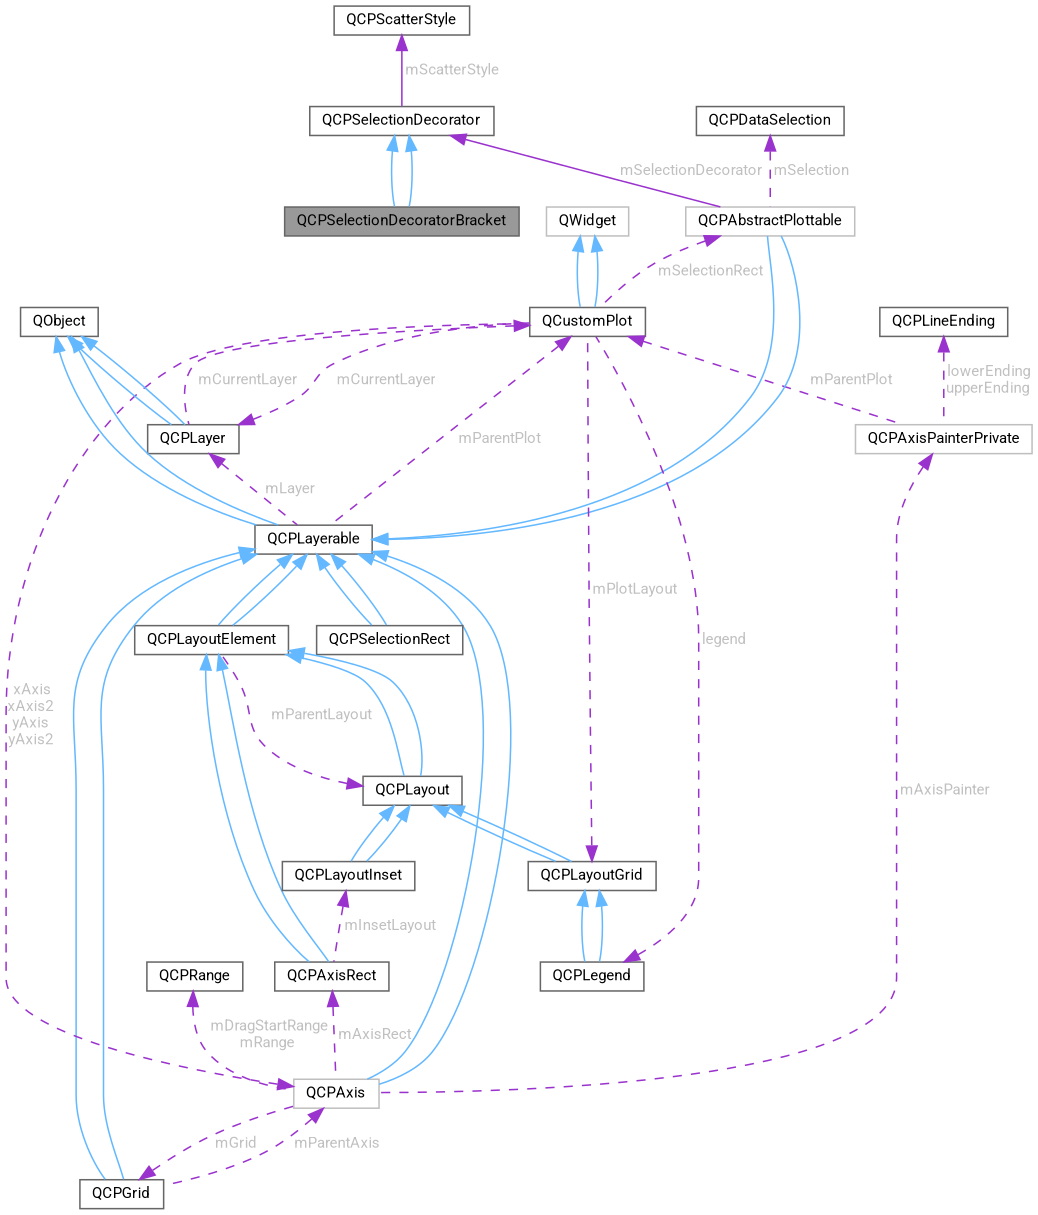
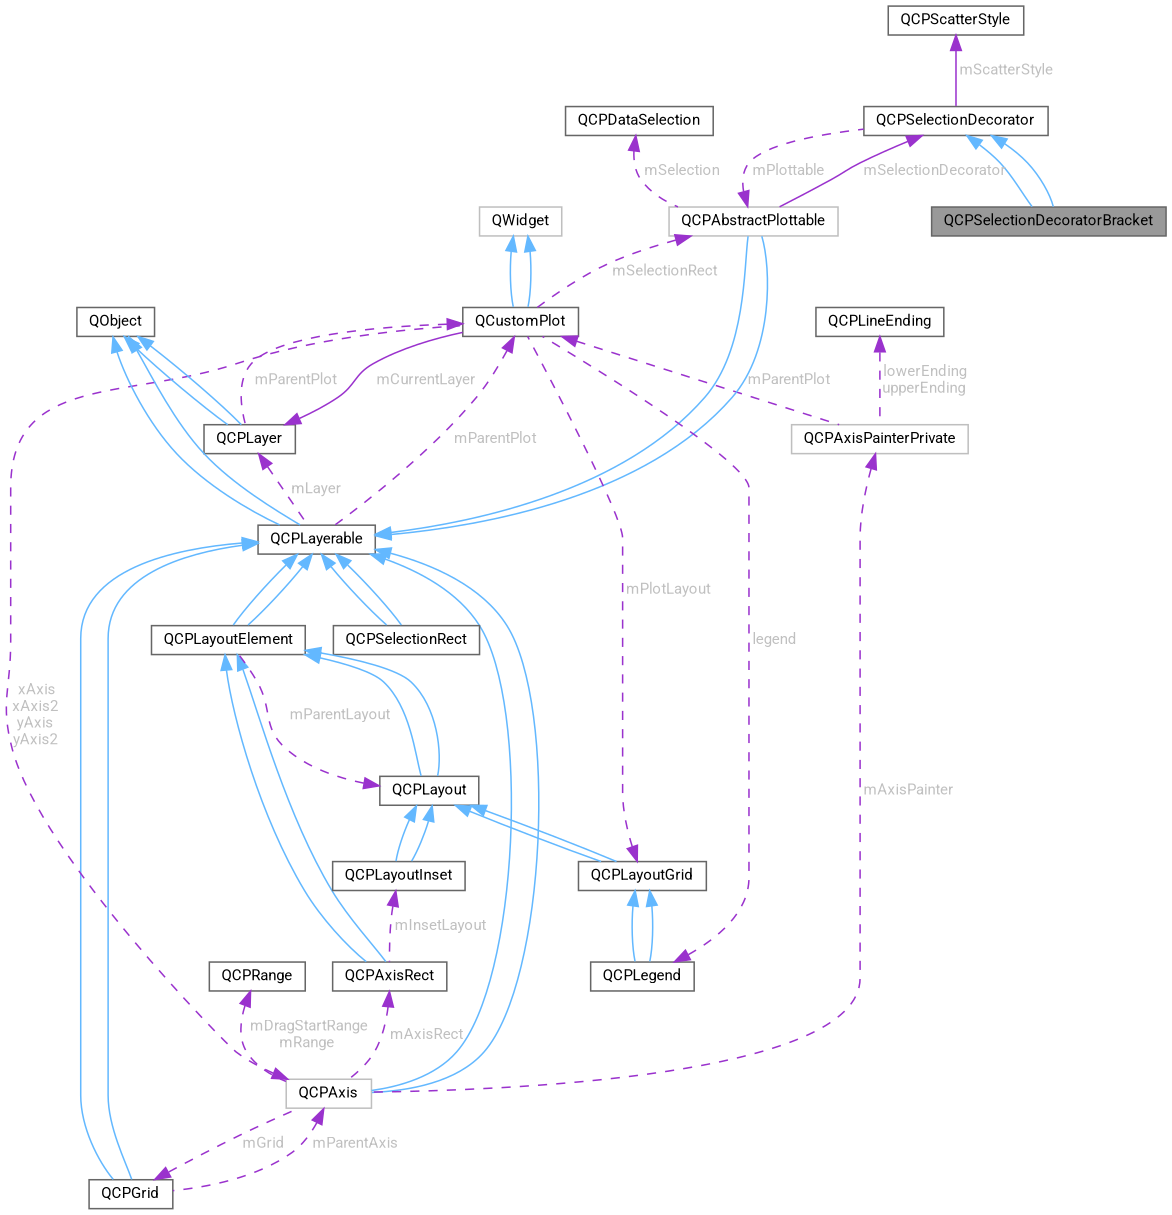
edge "QCPSelectionDecorator" -> "QCPAbstractPlottable": added, label "mPlottable"
edge "QCustomPlot" -> "QCPLayer": style dashed -> solid
edge "QCPLayer" -> "QCustomPlot": label " mCurrentLayer" -> " mParentPlot"
